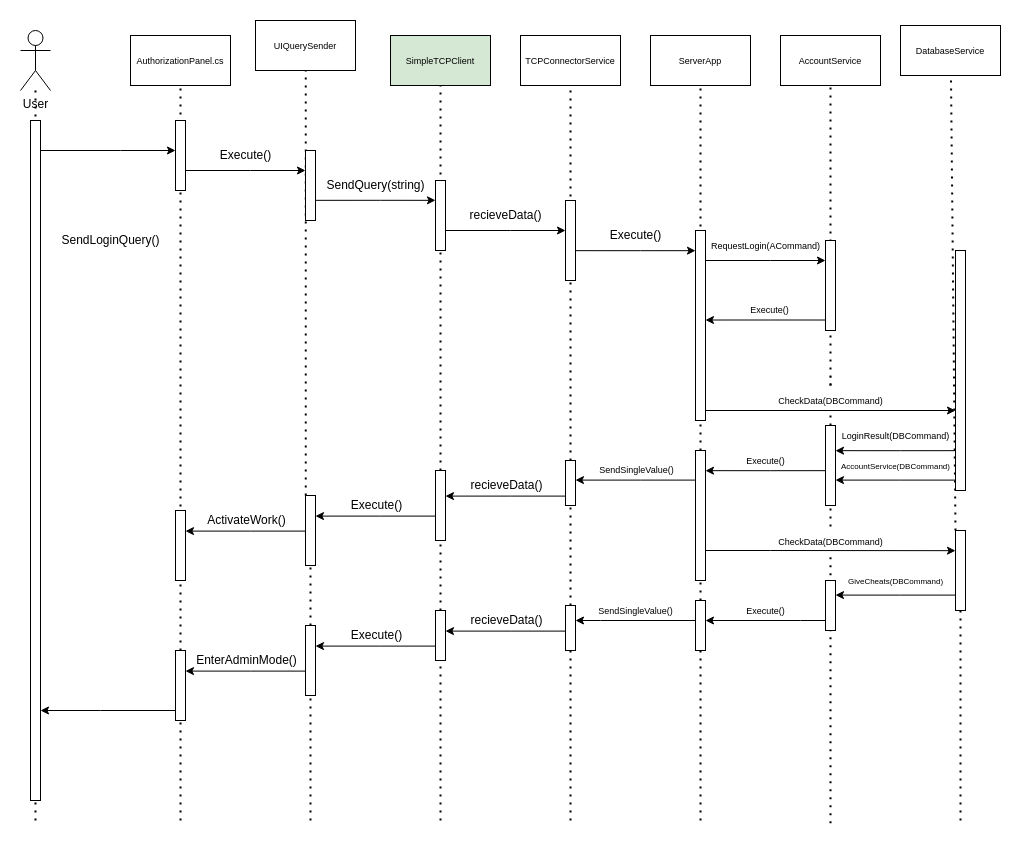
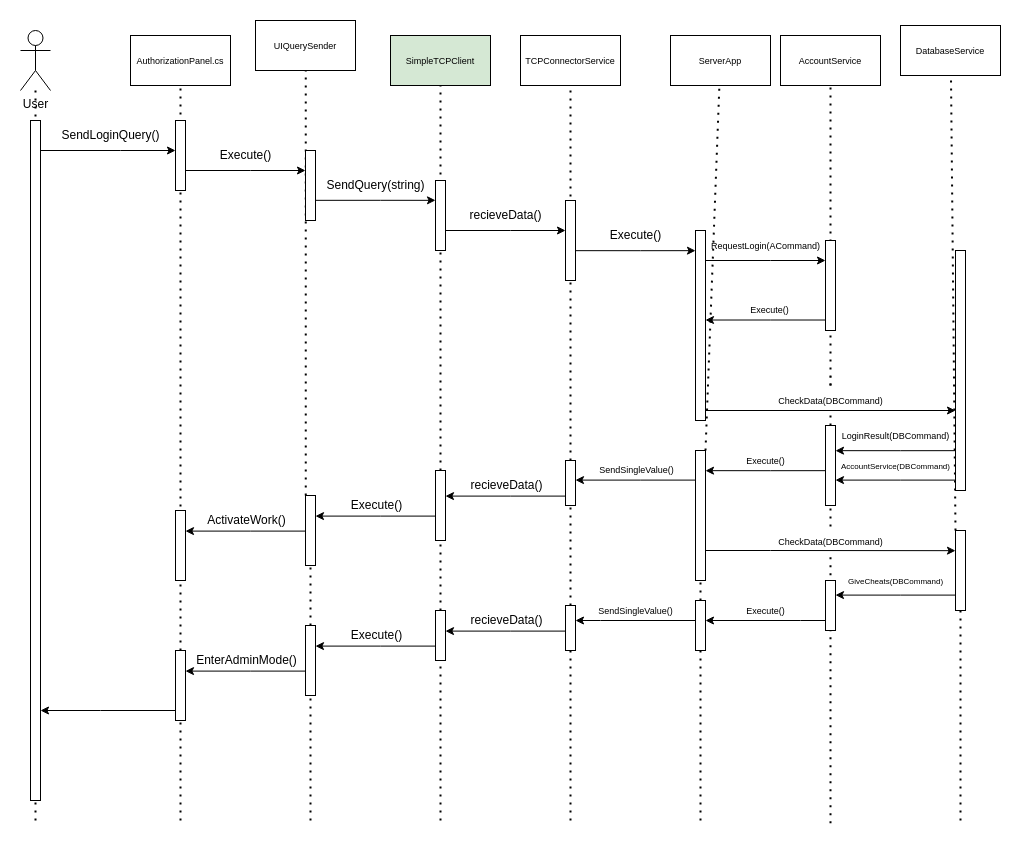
node "ServerApp": moved (701, 61) -> (721, 61)
node "SendLoginQuery()": moved (111, 241) -> (111, 136)
